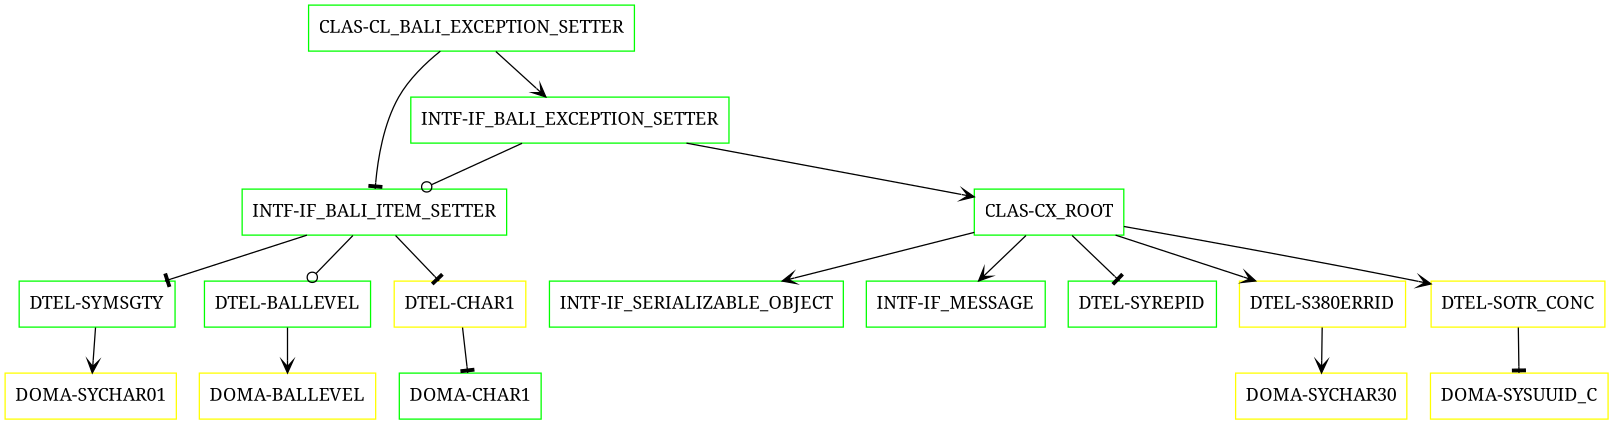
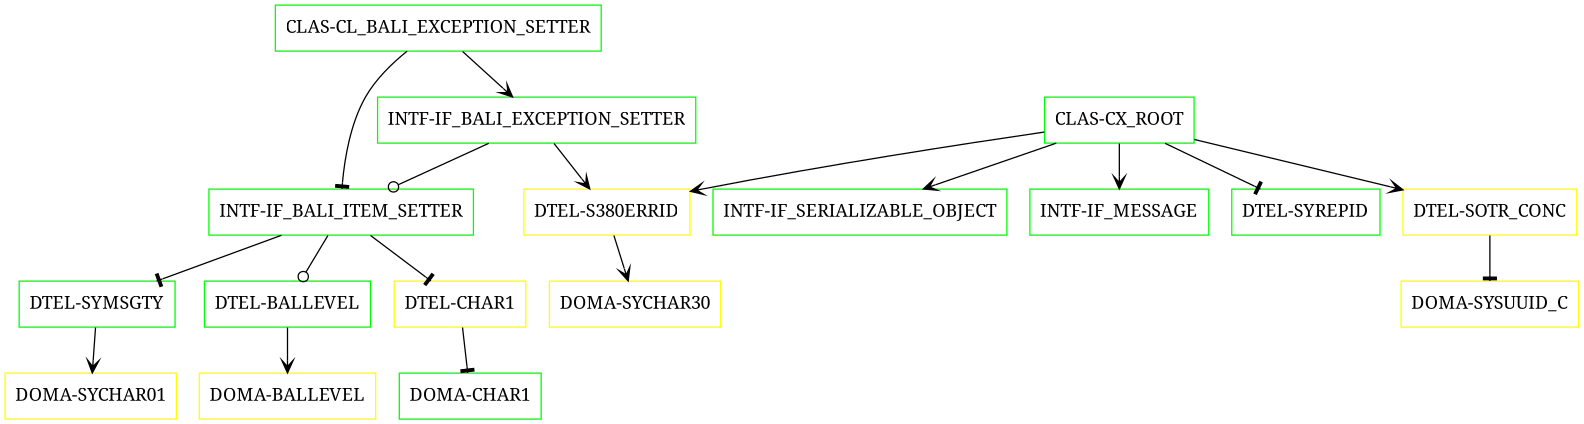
edge "INTF-IF_BALI_EXCEPTION_SETTER" -> "CLAS-CX_ROOT": now "INTF-IF_BALI_EXCEPTION_SETTER" -> "DTEL-S380ERRID"
